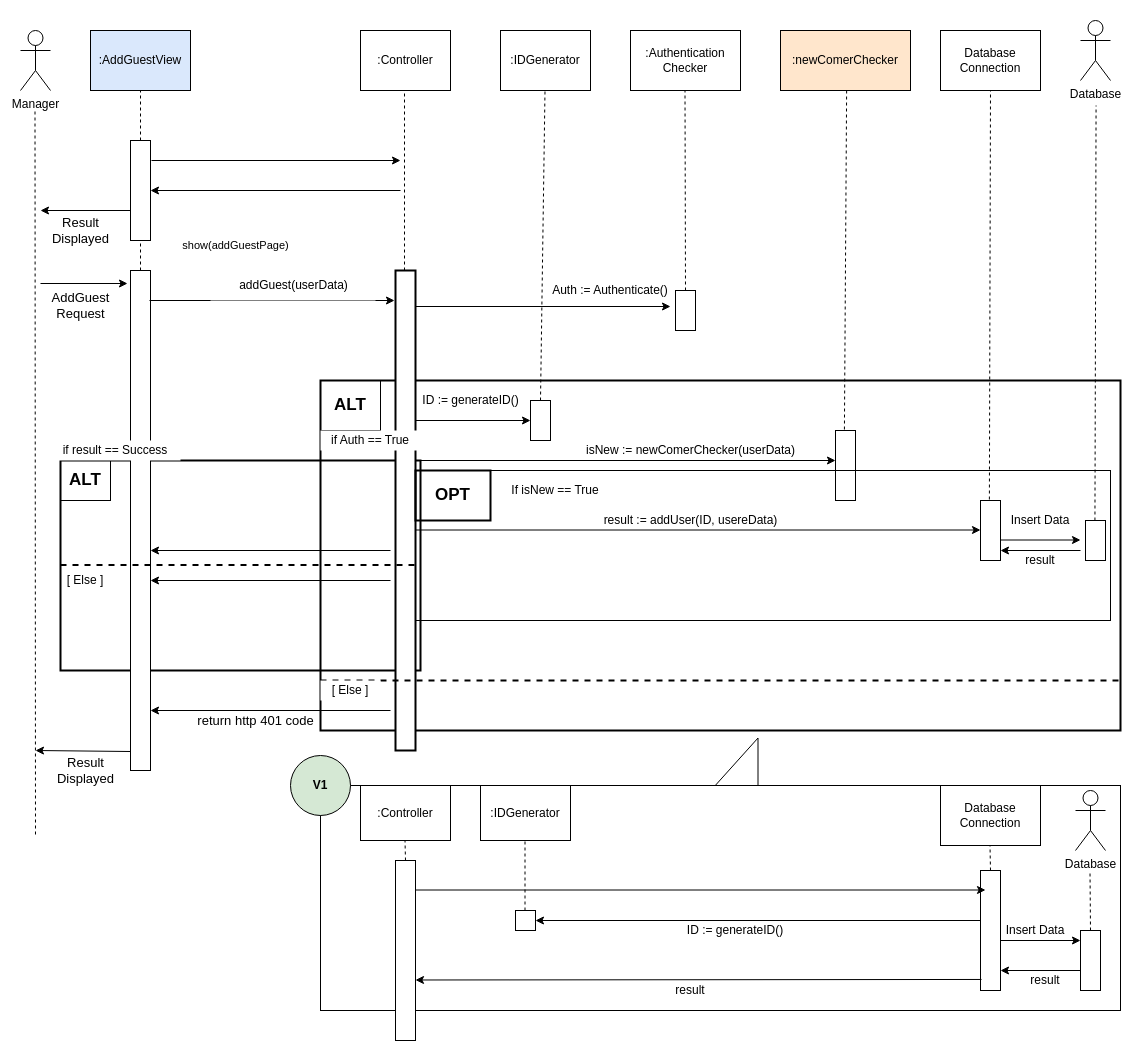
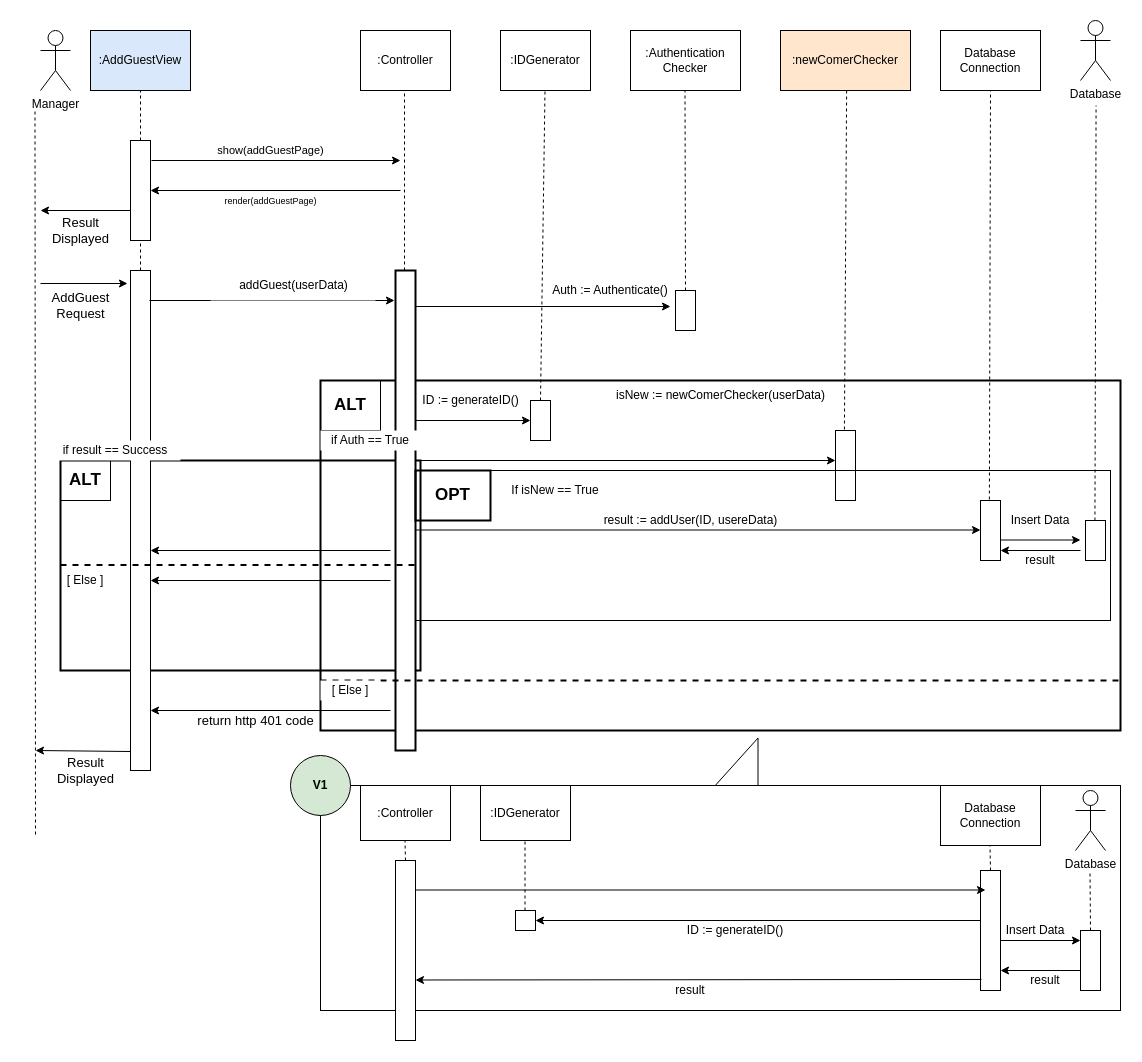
node "Manager": moved (36, 61) -> (56, 61)
node "render(addGuestPage)": added
node "show(addGuestPage)": moved (236, 246) -> (271, 151)
node "isNew := newComerChecker(userData)": moved (691, 451) -> (721, 396)
